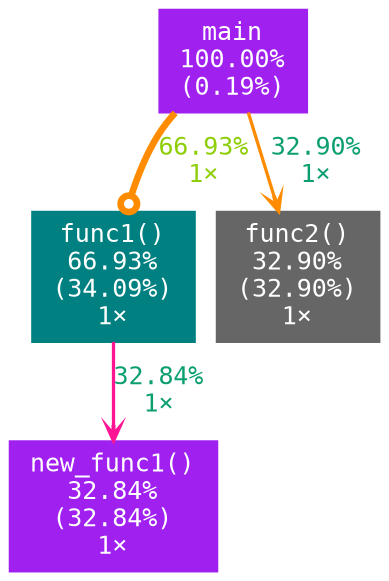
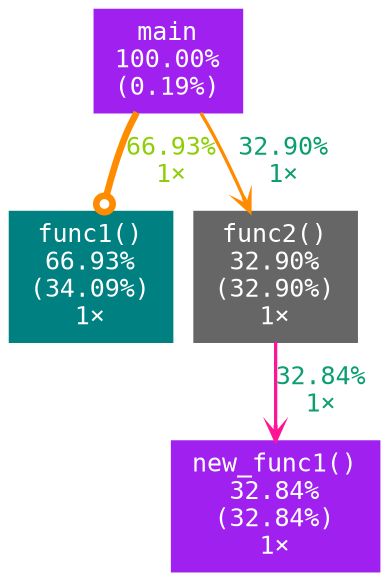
edge "func1() 66.93% (34.09%) 1×" -> "new_func1() 32.84% (32.84%) 1×": now "func2() 32.90% (32.90%) 1×" -> "new_func1() 32.84% (32.84%) 1×"
